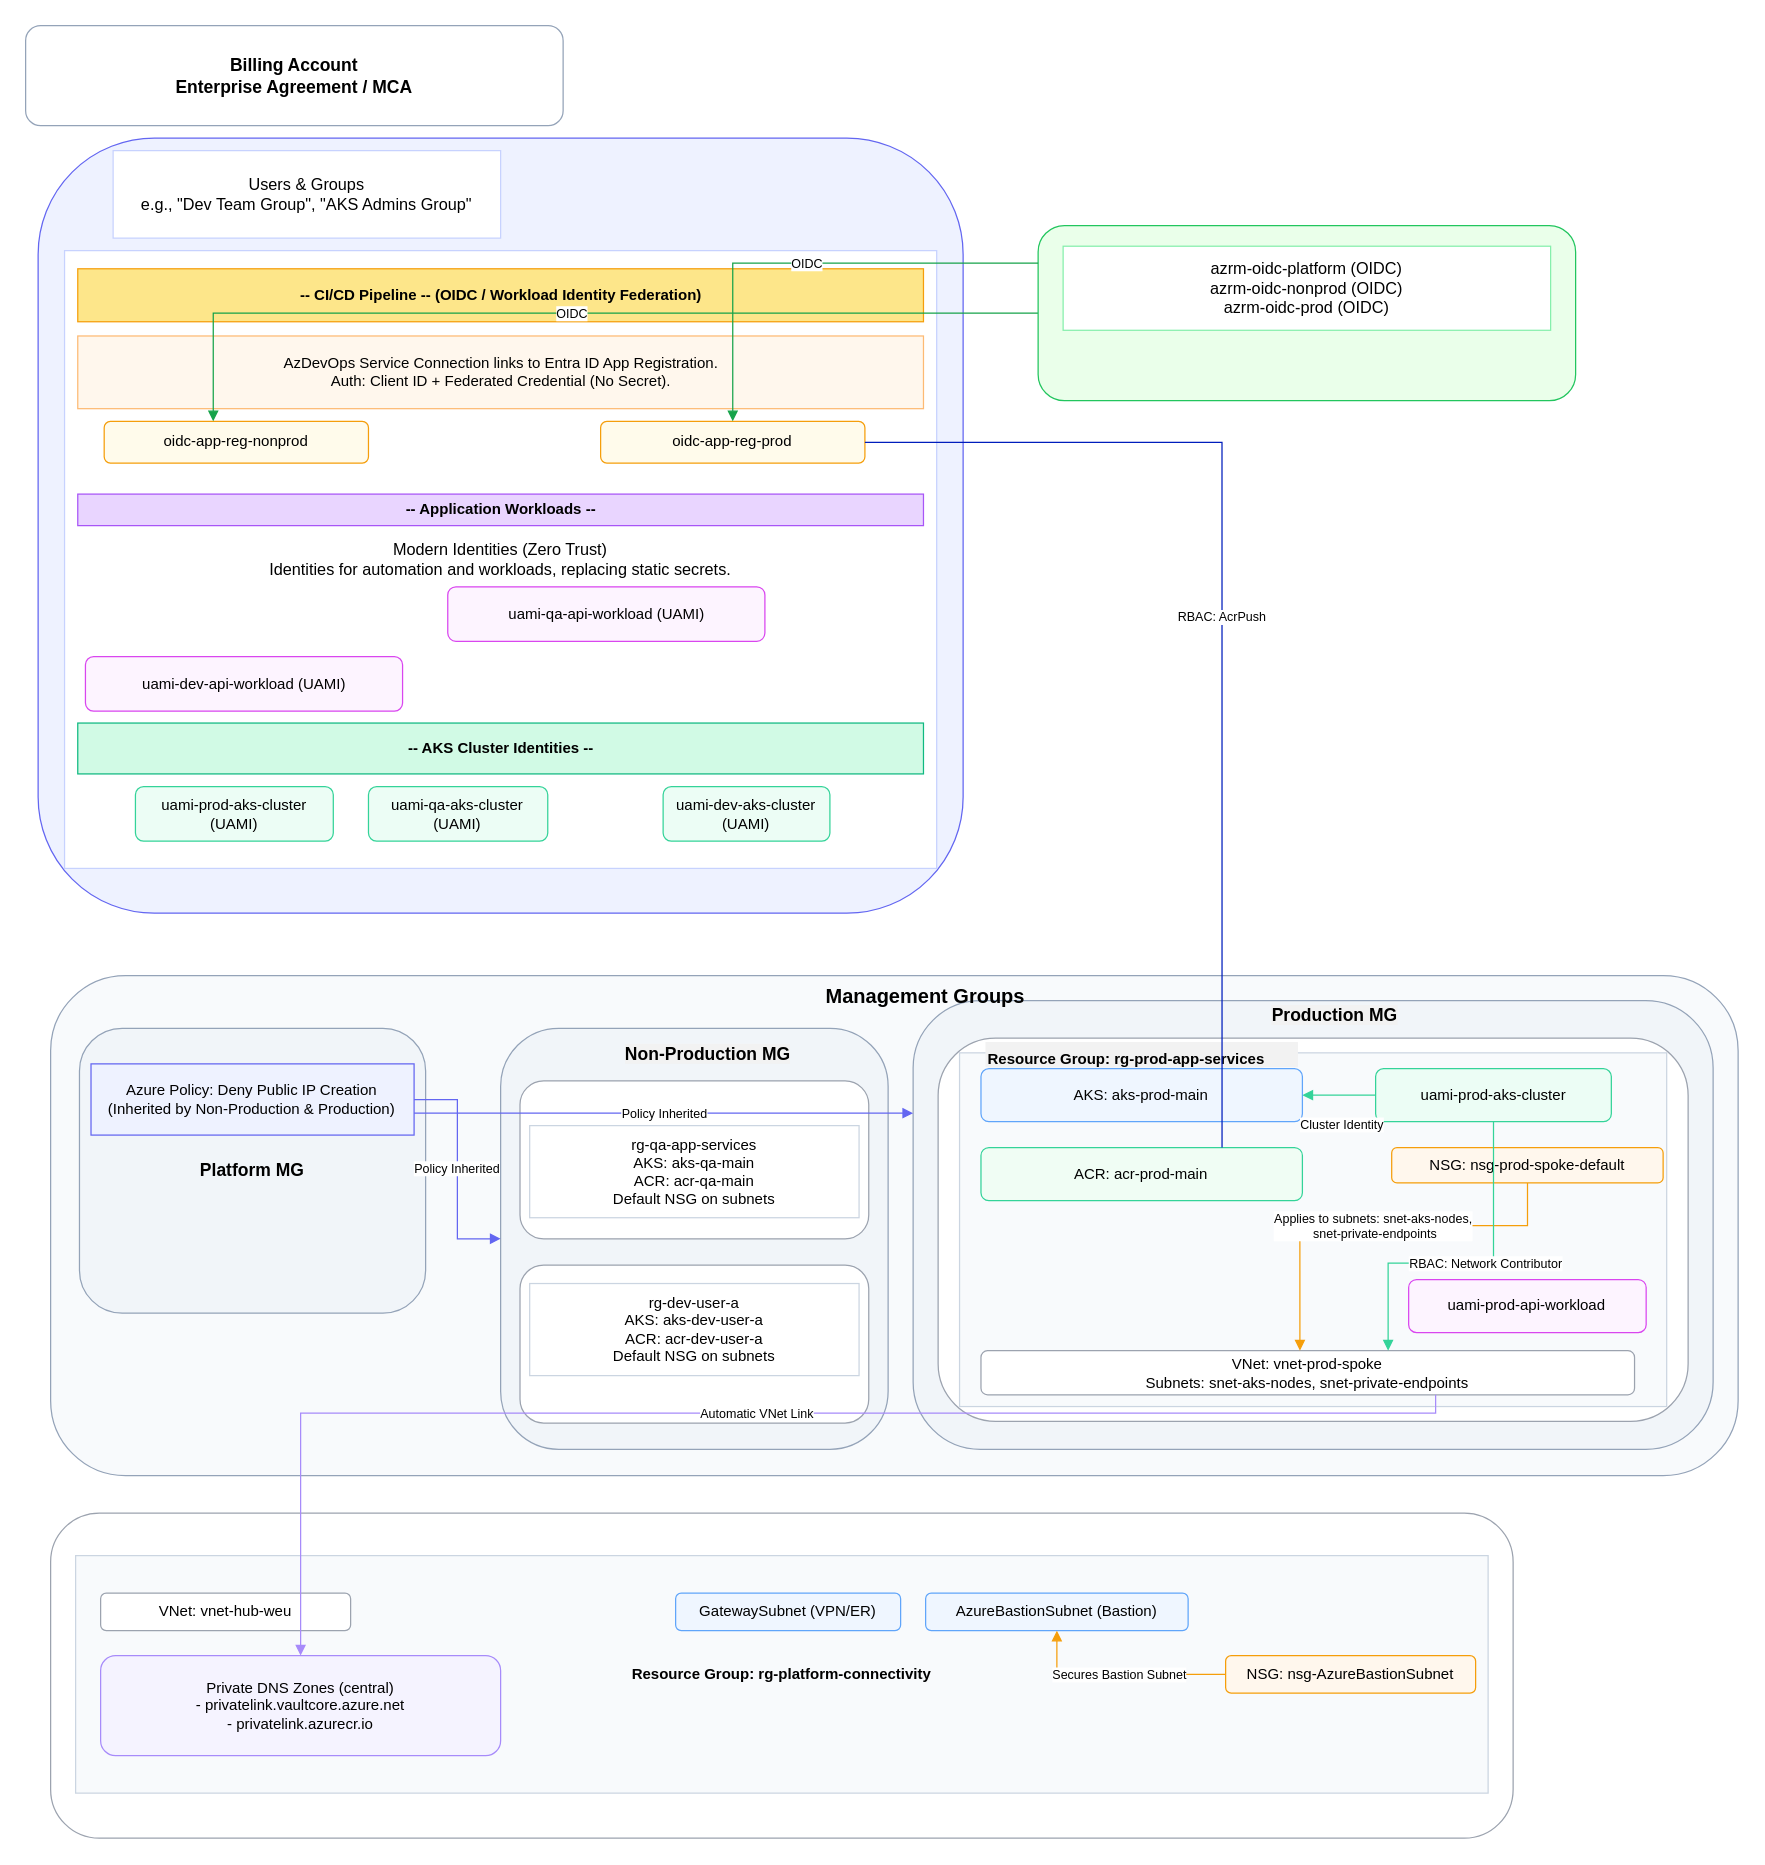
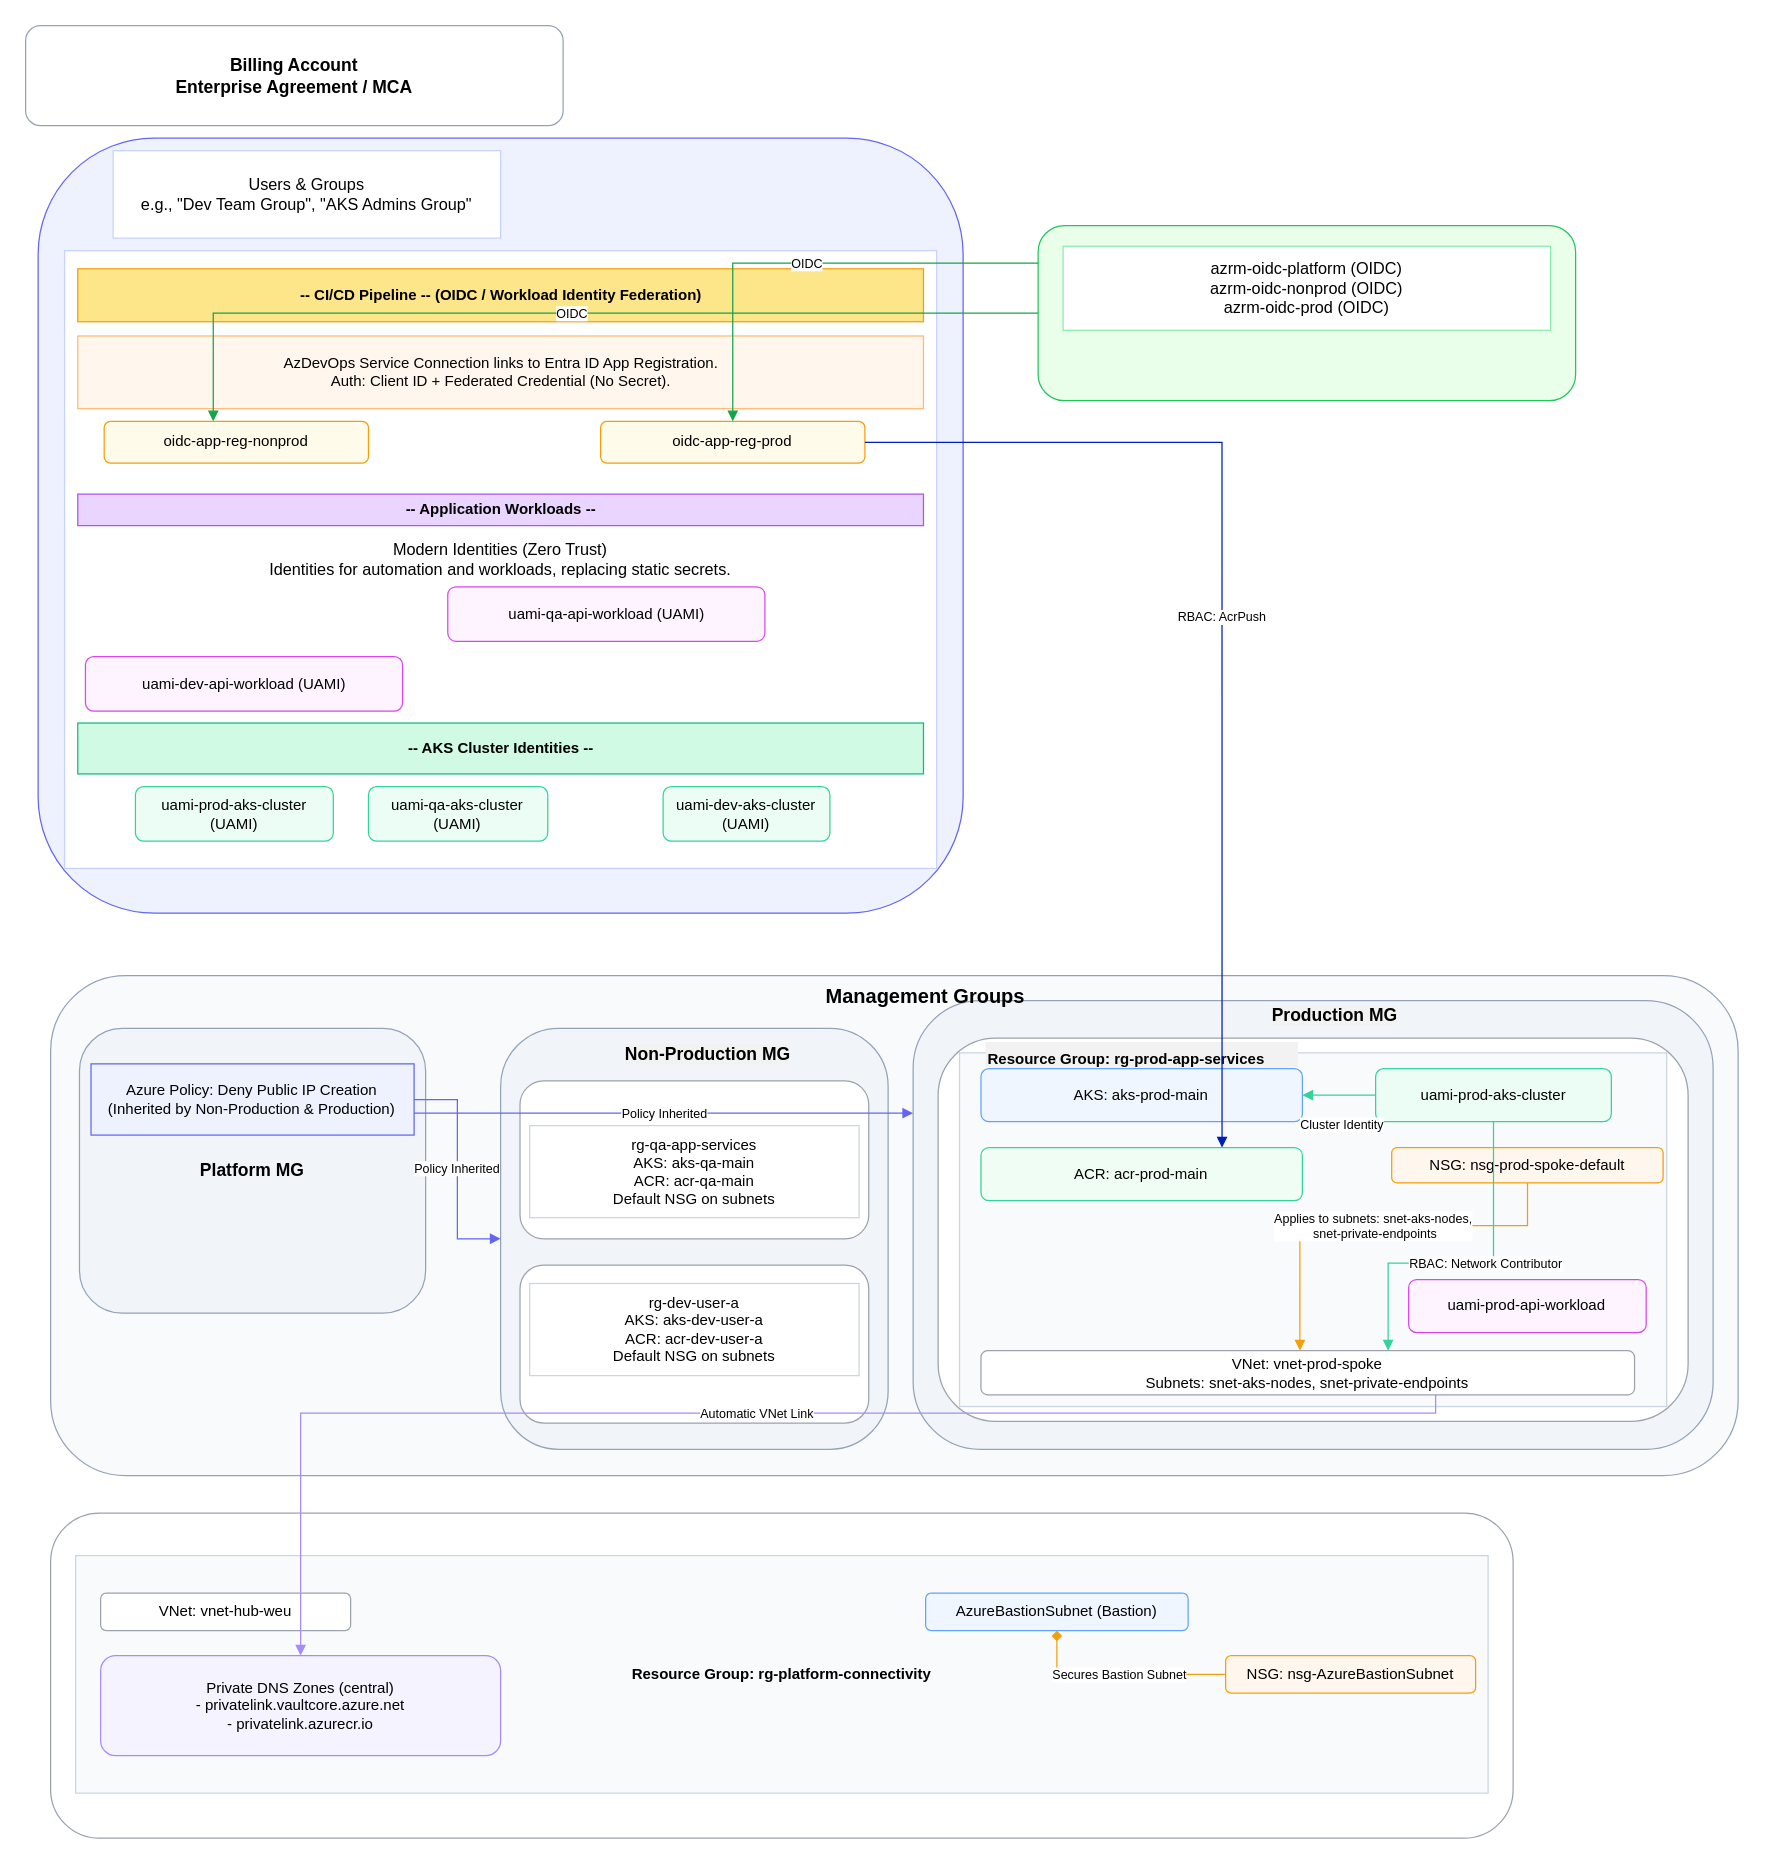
edge "oidc-app-reg-prod" -- "ACR: acr-prod-main": arrowhead none -> block
node "GatewaySubnet (VPN/ER)": removed
edge "NSG: nsg-AzureBastionSubnet" -> "AzureBastionSubnet (Bastion)": arrowhead block -> diamond
